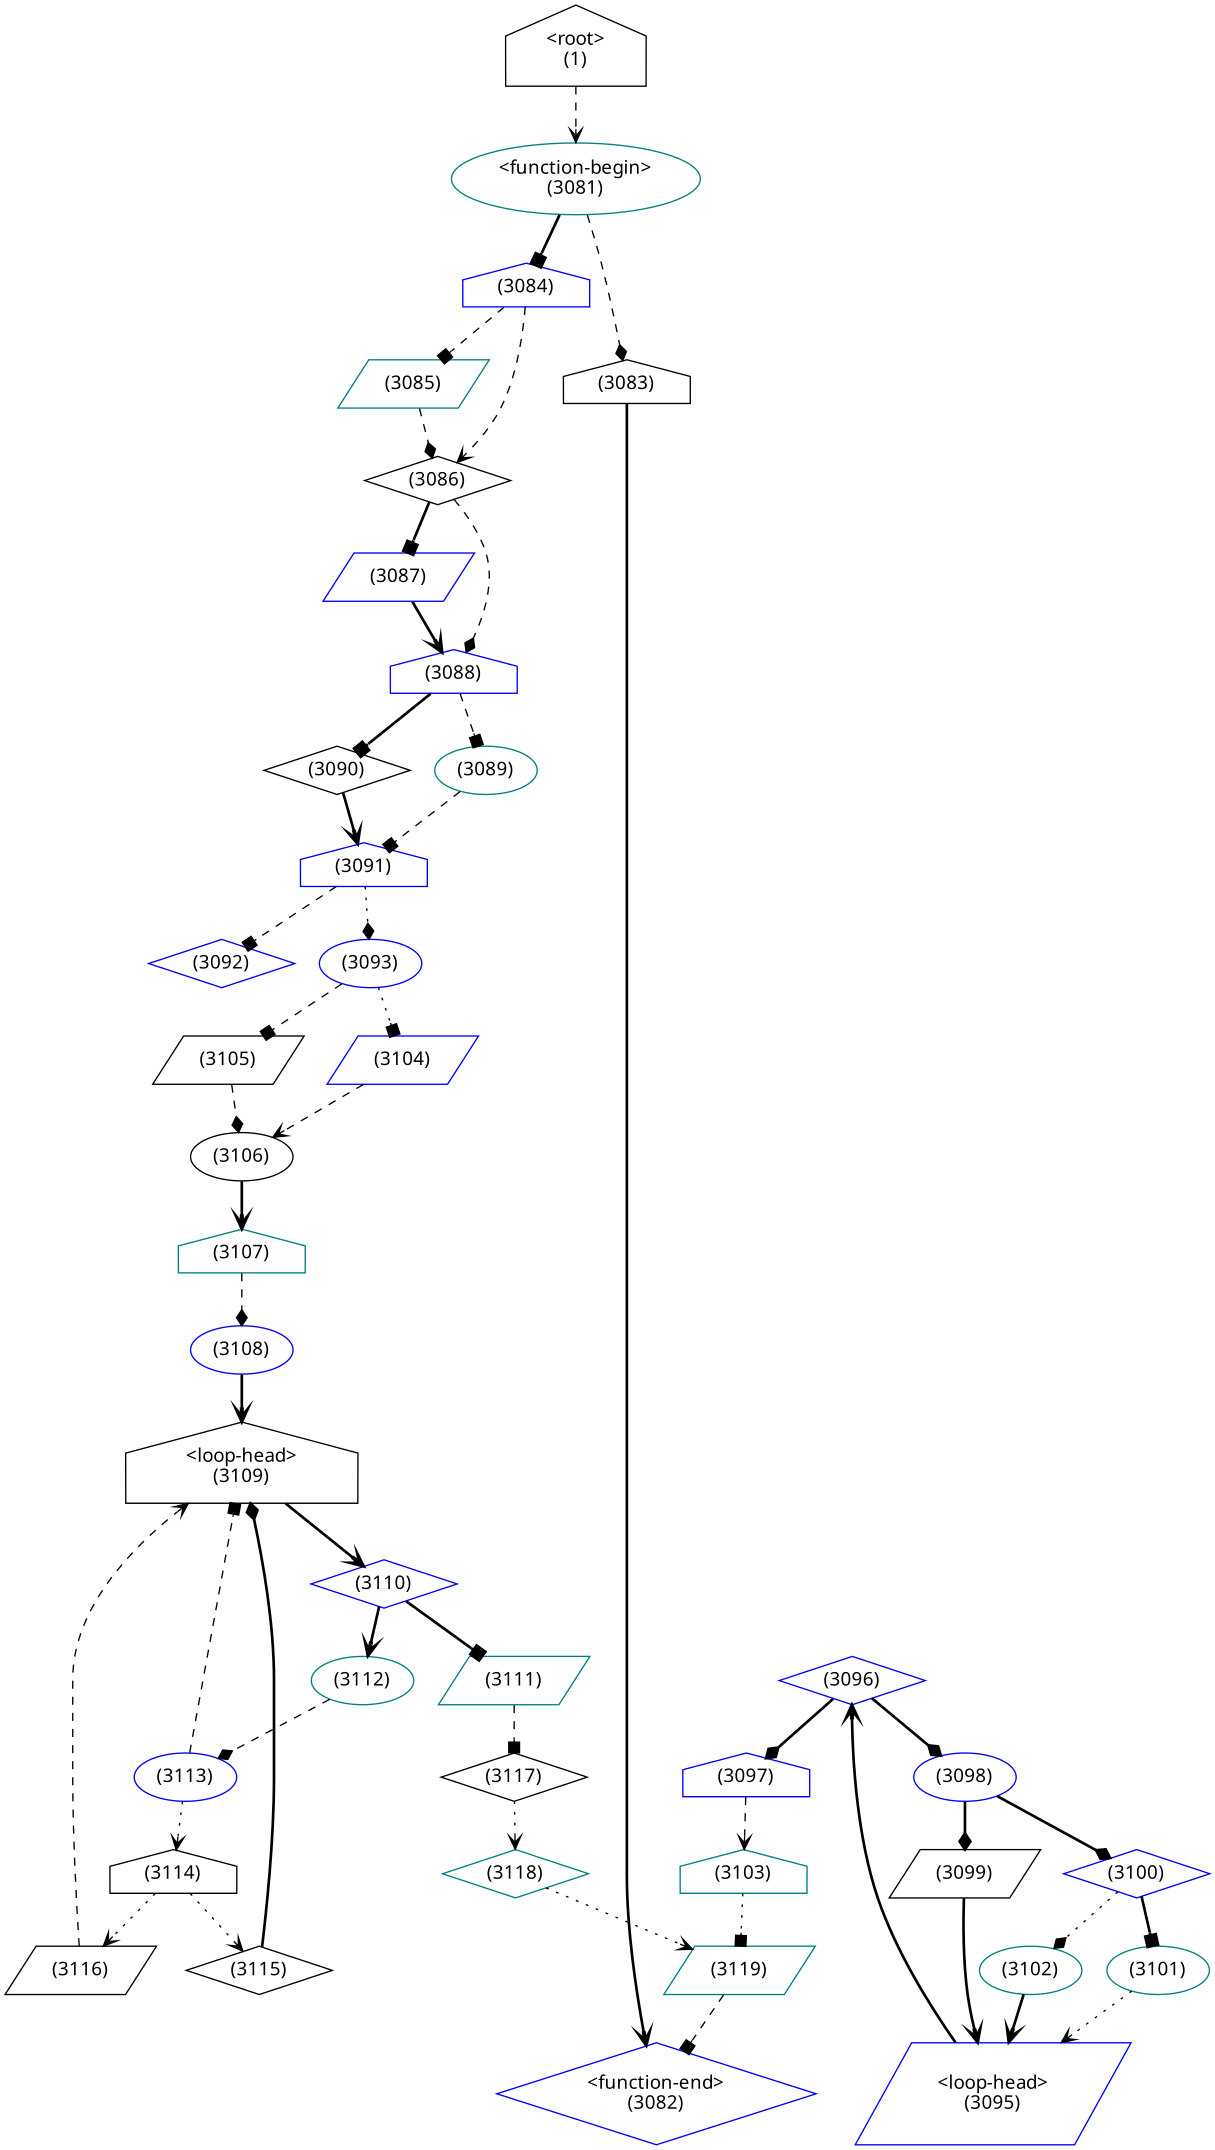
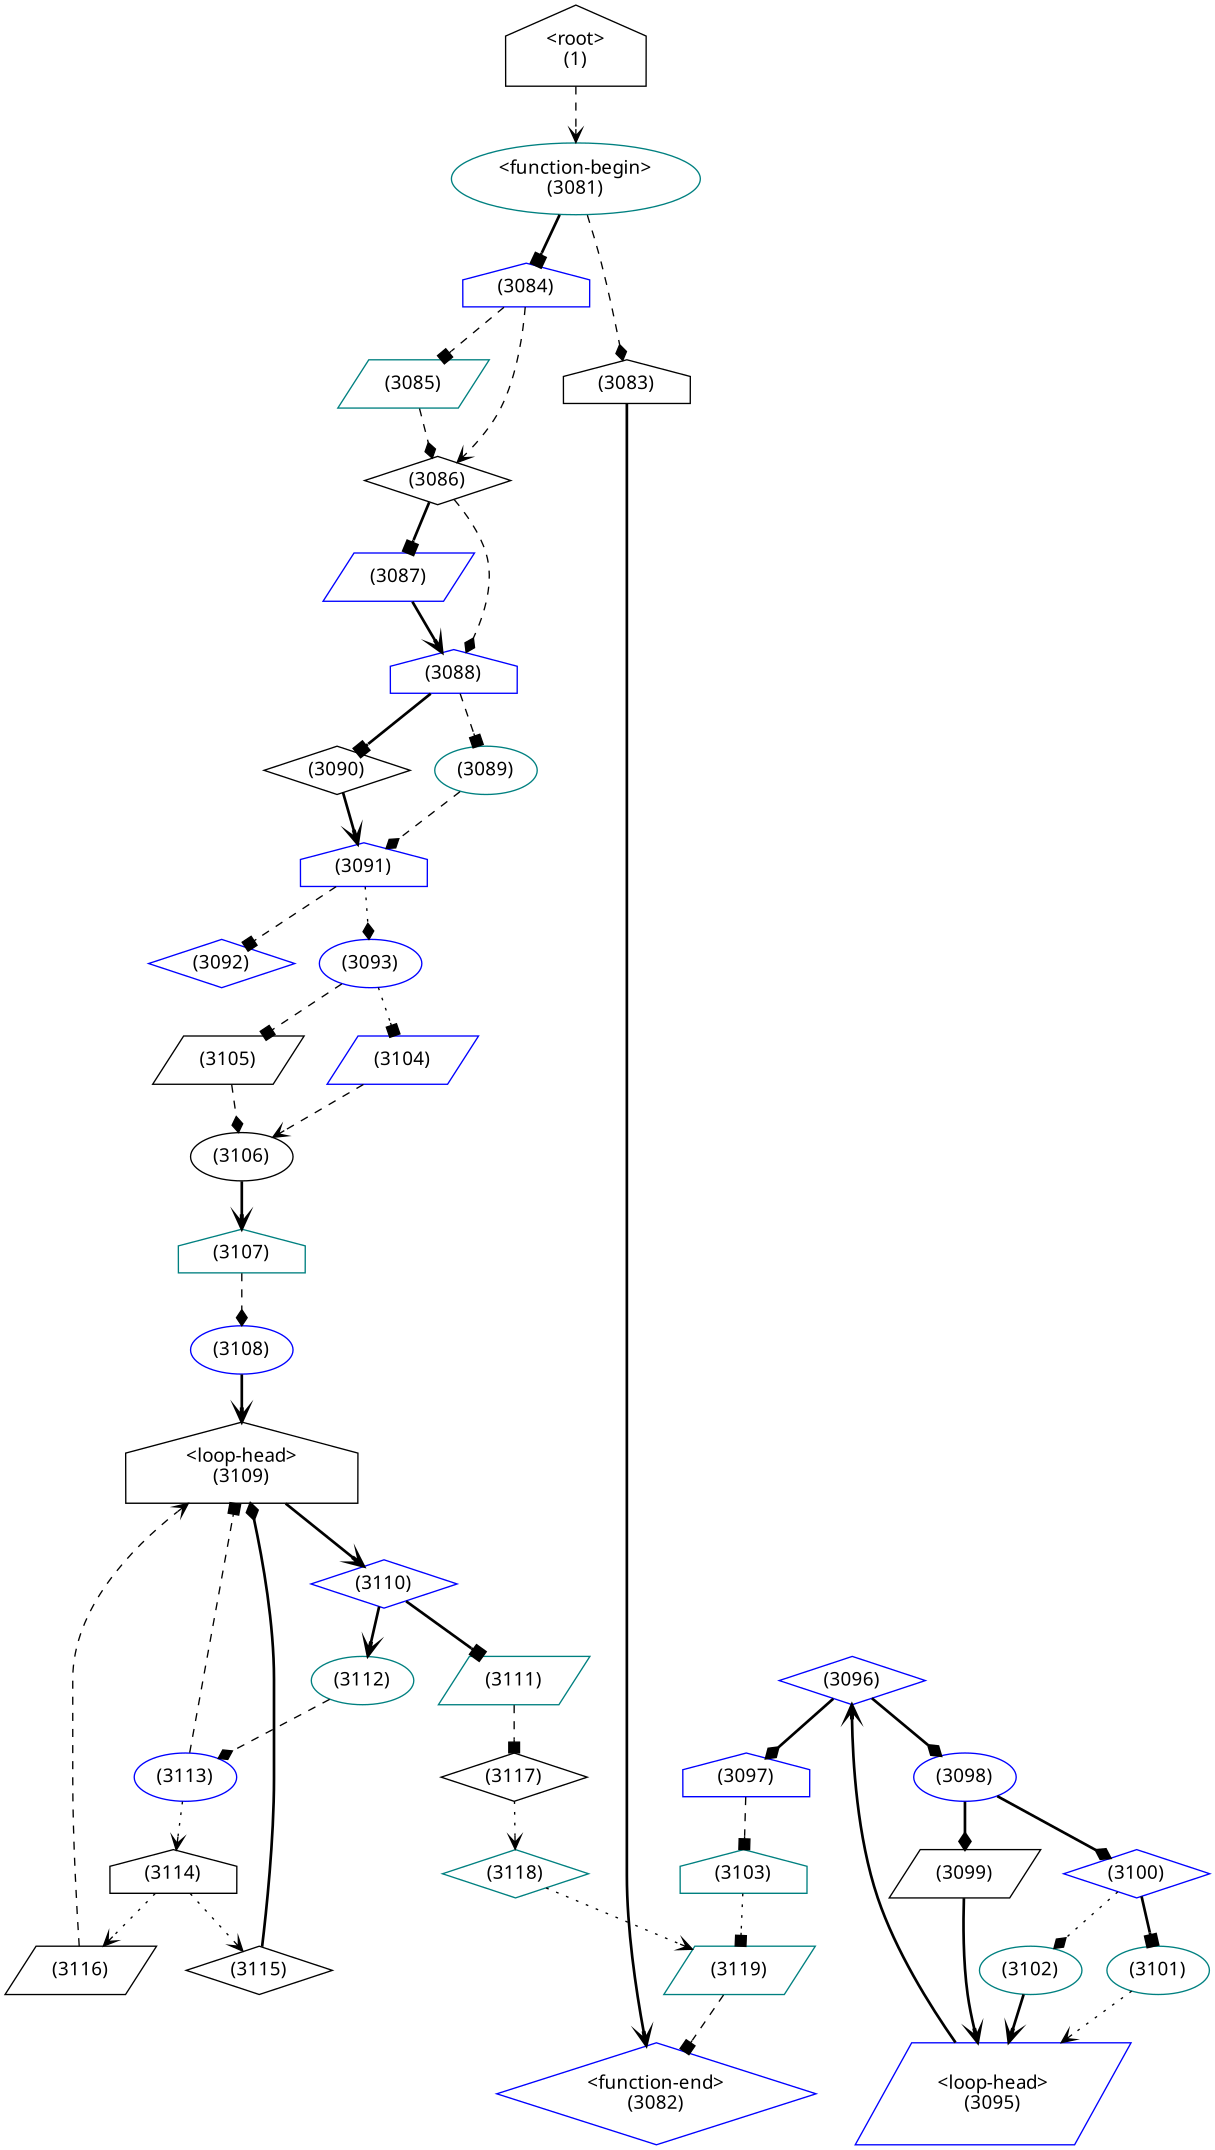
edge "(3089)" -> "(3091)": arrowhead box -> diamond
edge "(3097)" -> "(3103)": arrowhead vee -> box
